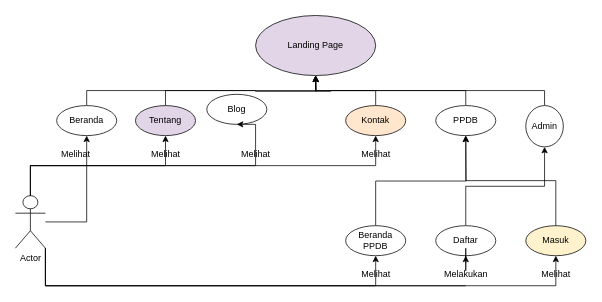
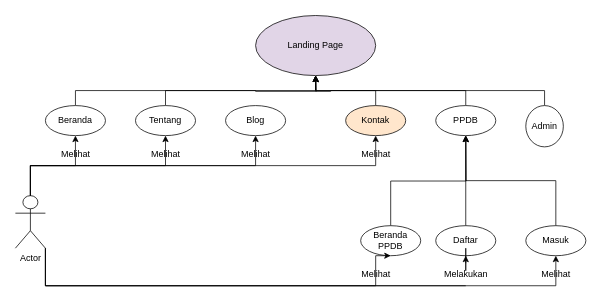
node "Blog": moved (237, 109) -> (255, 120)
node "Beranda": moved (87, 120) -> (75, 120)
node "Tentang": fillcolor #e1d5e7 -> #ffffff
edge "Daftar" -> "Admin": now "Daftar" -> "PPDB"
node "Beranda PPDB": moved (375, 240) -> (390, 240)
node "Masuk": fillcolor #fff2cc -> #ffffff
